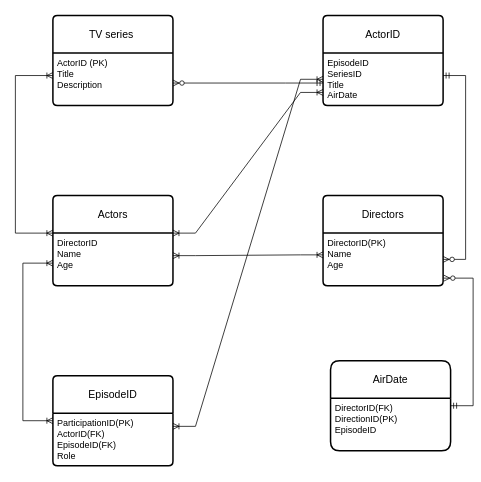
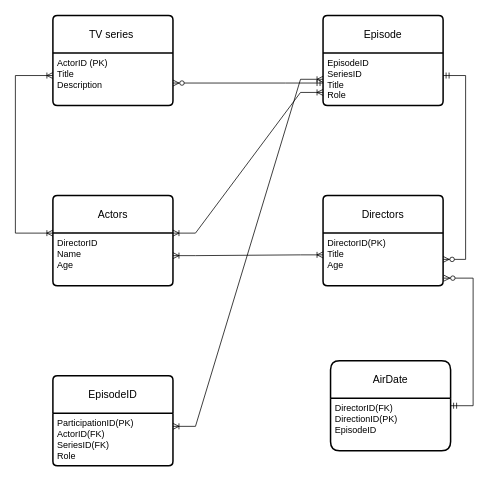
node "ActorID": label "ActorID" -> "Episode"
node "EpisodeID SeriesID Title AirDate": label "EpisodeID SeriesID Title AirDate" -> "EpisodeID SeriesID Title Role"
node "DirectorID(PK) Name Age": label "DirectorID(PK) Name Age" -> "DirectorID(PK) Title Age"
edge "Actors" -- "EpisodeID": removed
node "ParticipationID(PK) ActorID(FK) EpisodeID(FK) Role": label "ParticipationID(PK) ActorID(FK) EpisodeID(FK) Role" -> "ParticipationID(PK) ActorID(FK) SeriesID(FK) Role"
